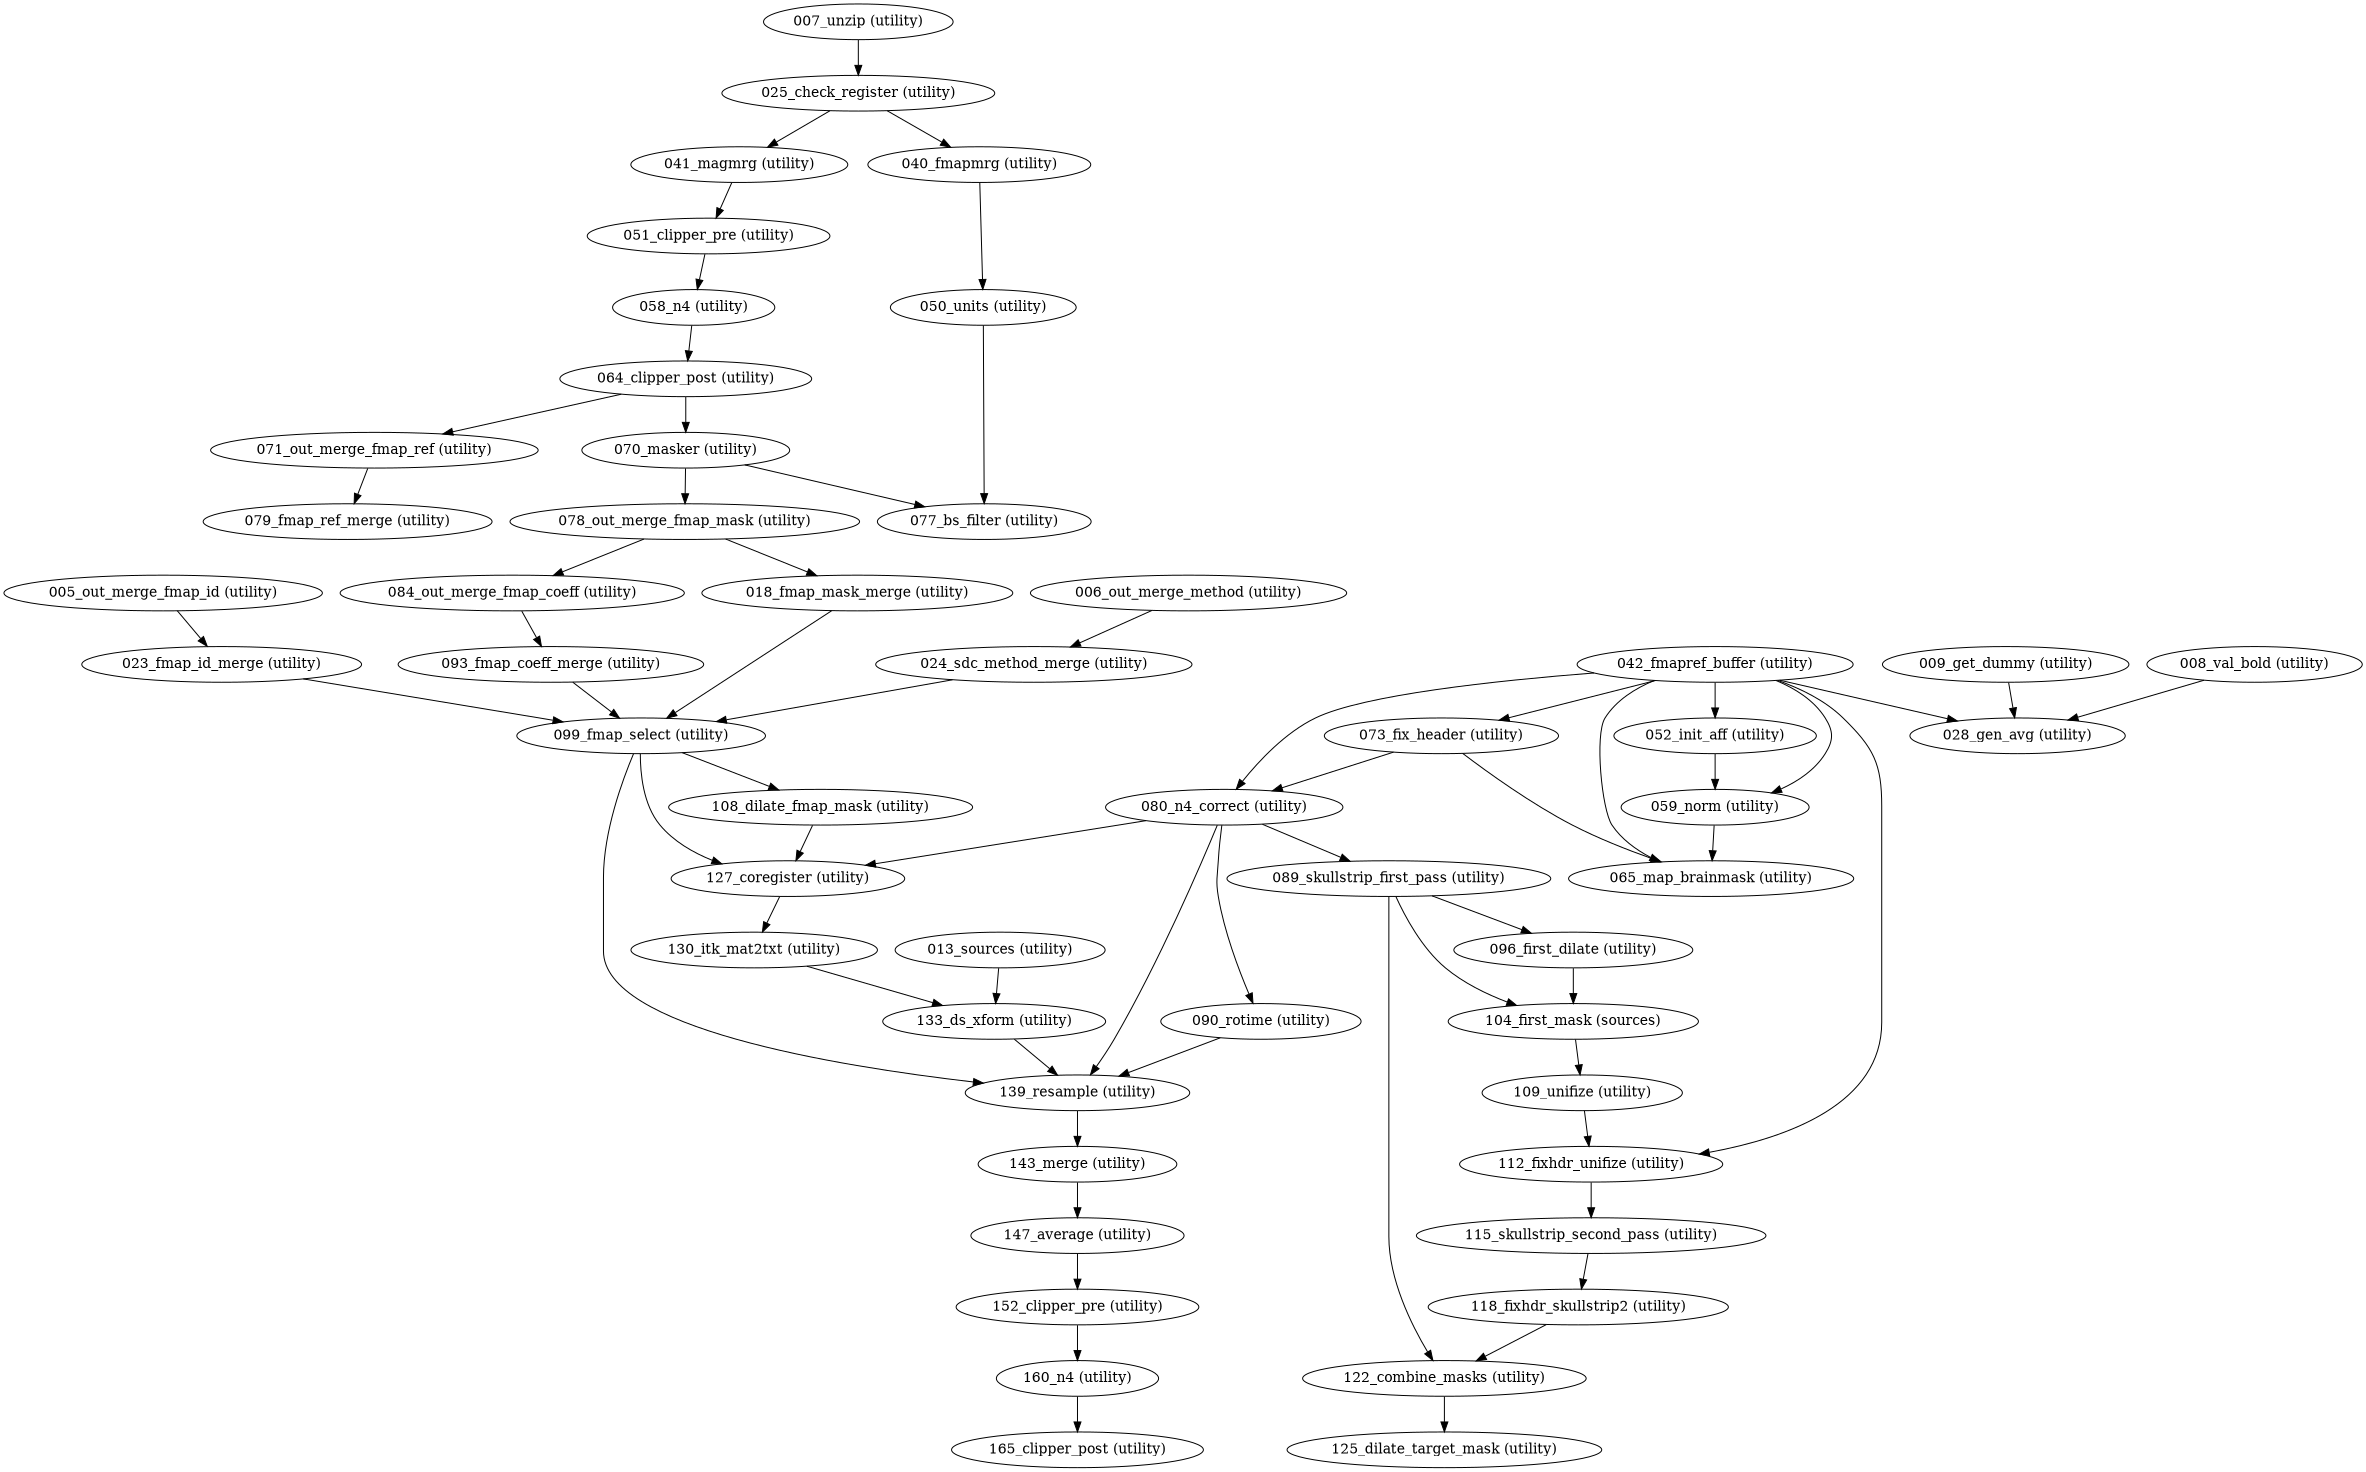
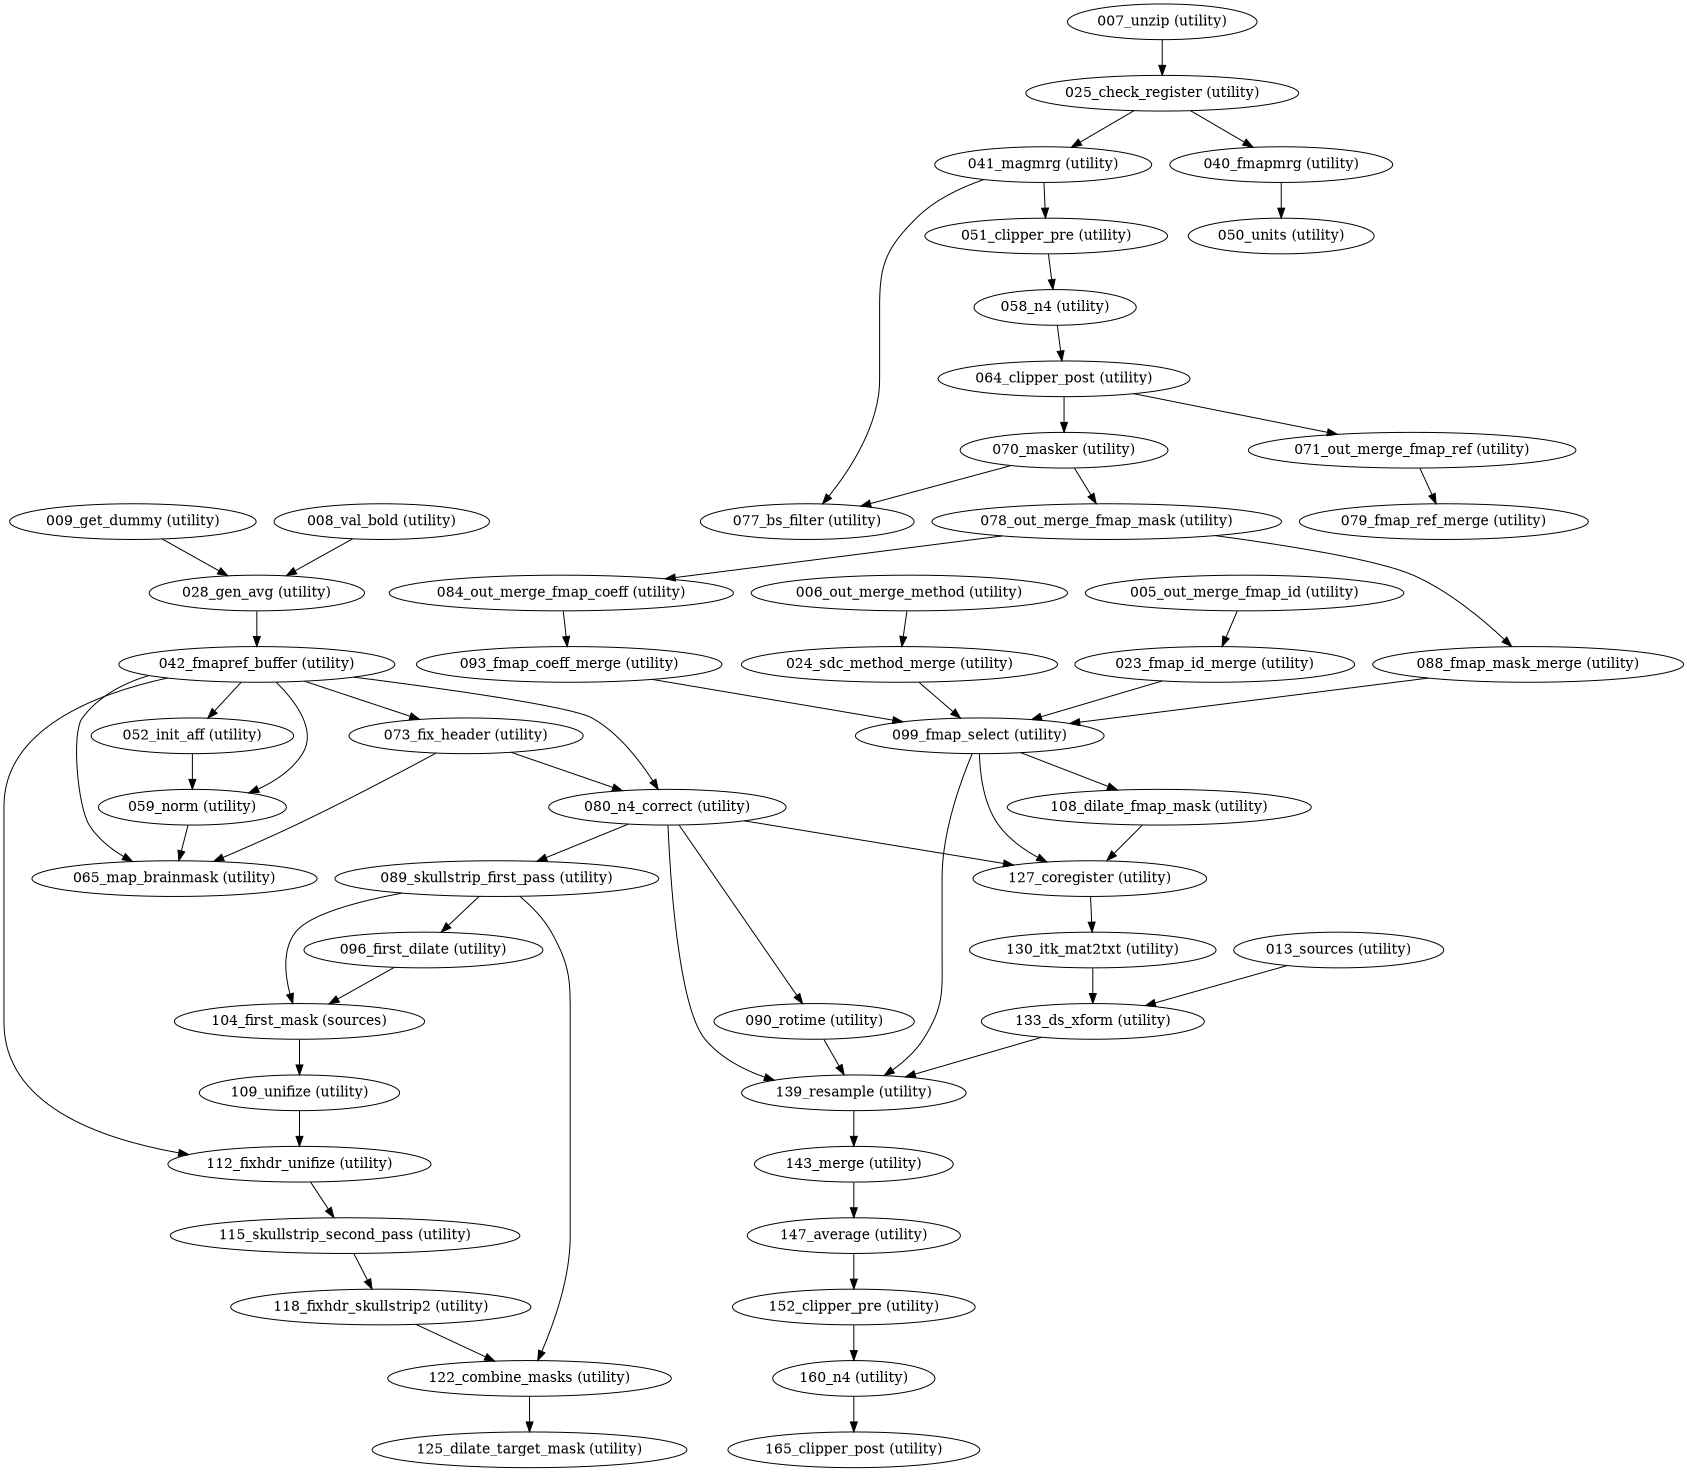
edge "050_units (utility)" -> "077_bs_filter (utility)": now "041_magmrg (utility)" -> "077_bs_filter (utility)"
node "018_fmap_mask_merge (utility)": label "018_fmap_mask_merge (utility)" -> "088_fmap_mask_merge (utility)"
edge "042_fmapref_buffer (utility)" -> "028_gen_avg (utility)": reversed
